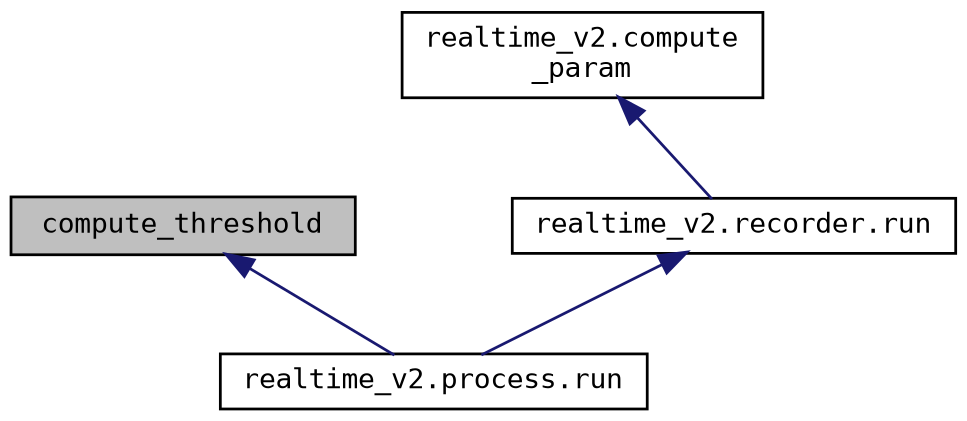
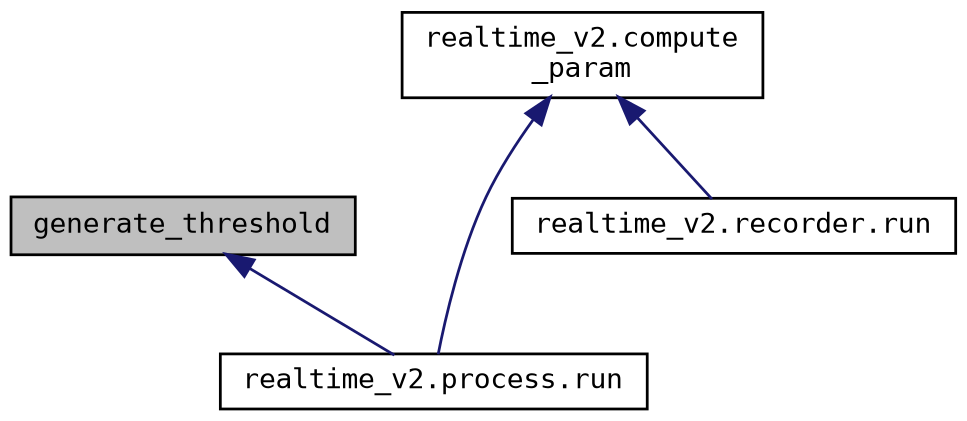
node "compute_threshold": label "compute_threshold" -> "generate_threshold"
edge "realtime_v2.process.run" -> "realtime_v2.recorder.run": now "realtime_v2.process.run" -> "realtime_v2.compute _param"
